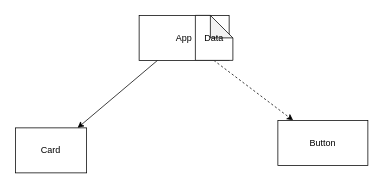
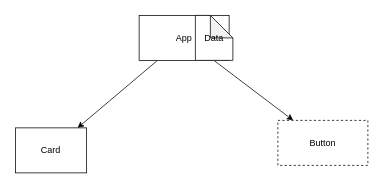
edge "App" -> "Button": style dashed -> solid
node "Button": style solid -> dashed
